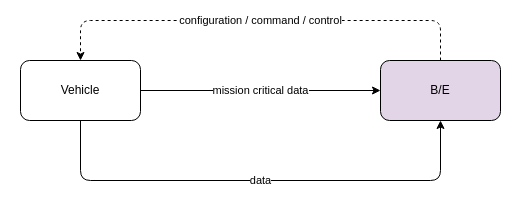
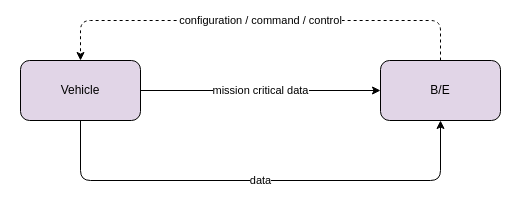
node "Vehicle": fillcolor #ffffff -> #e1d5e7
